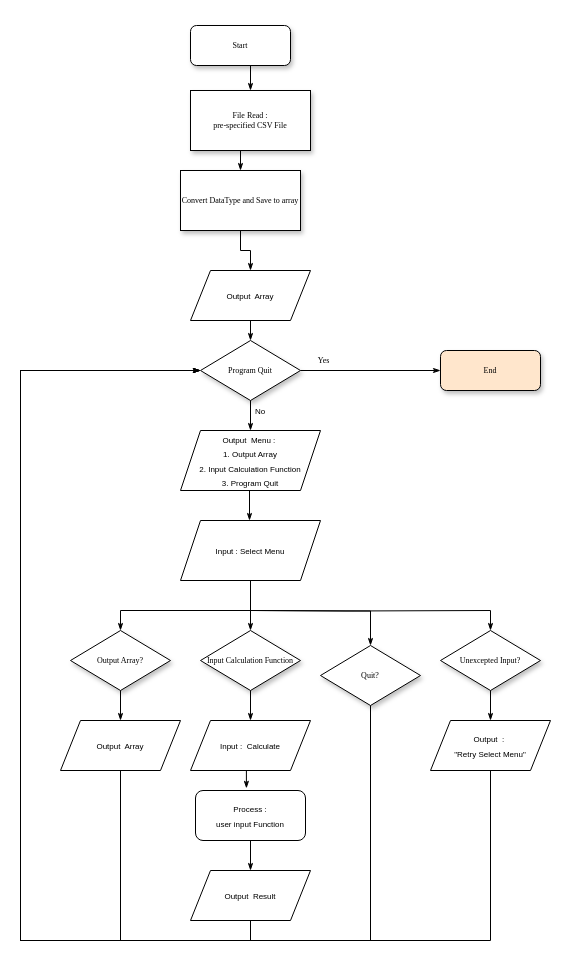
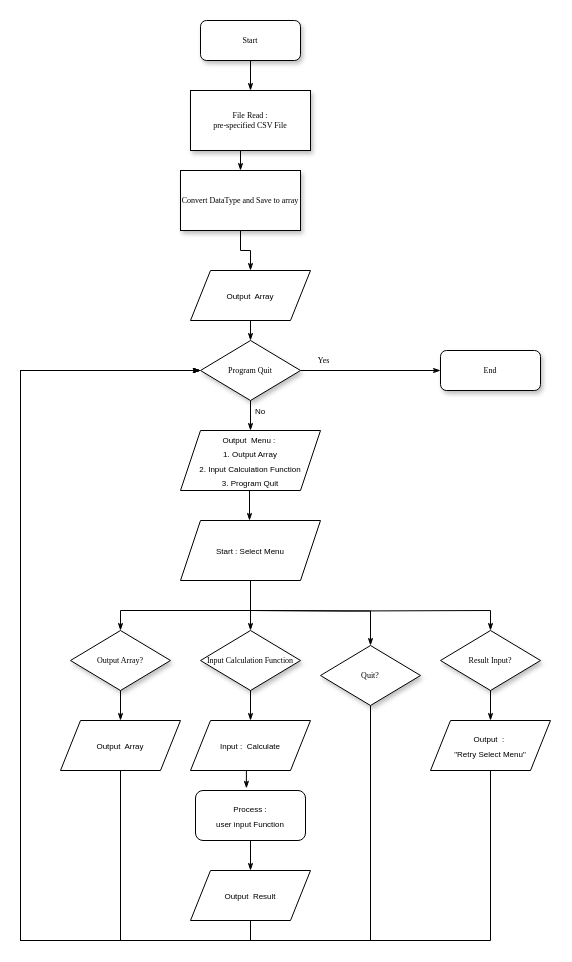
node "Start": moved (241, 46) -> (251, 41)
node "End": fillcolor #ffe6cc -> #ffffff
node "Input : Select Menu": label "Input : Select Menu" -> "Start : Select Menu"
node "Unexcepted Input?": label "Unexcepted Input?" -> "Result Input?"
